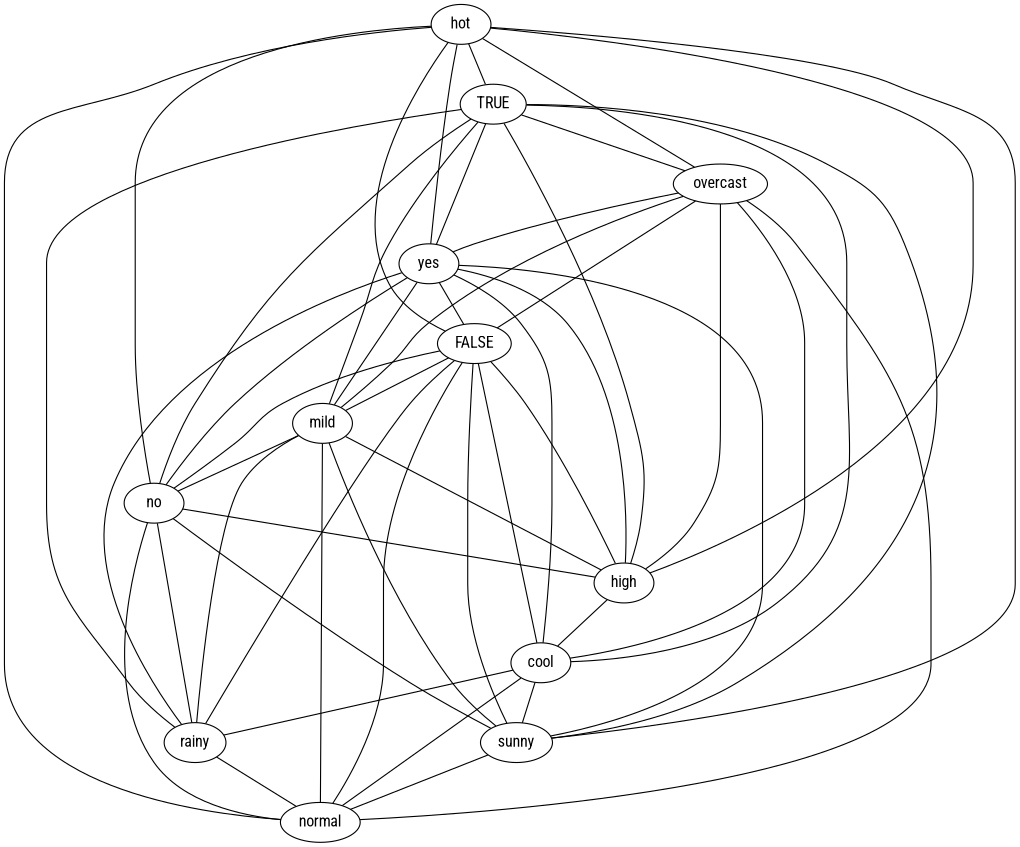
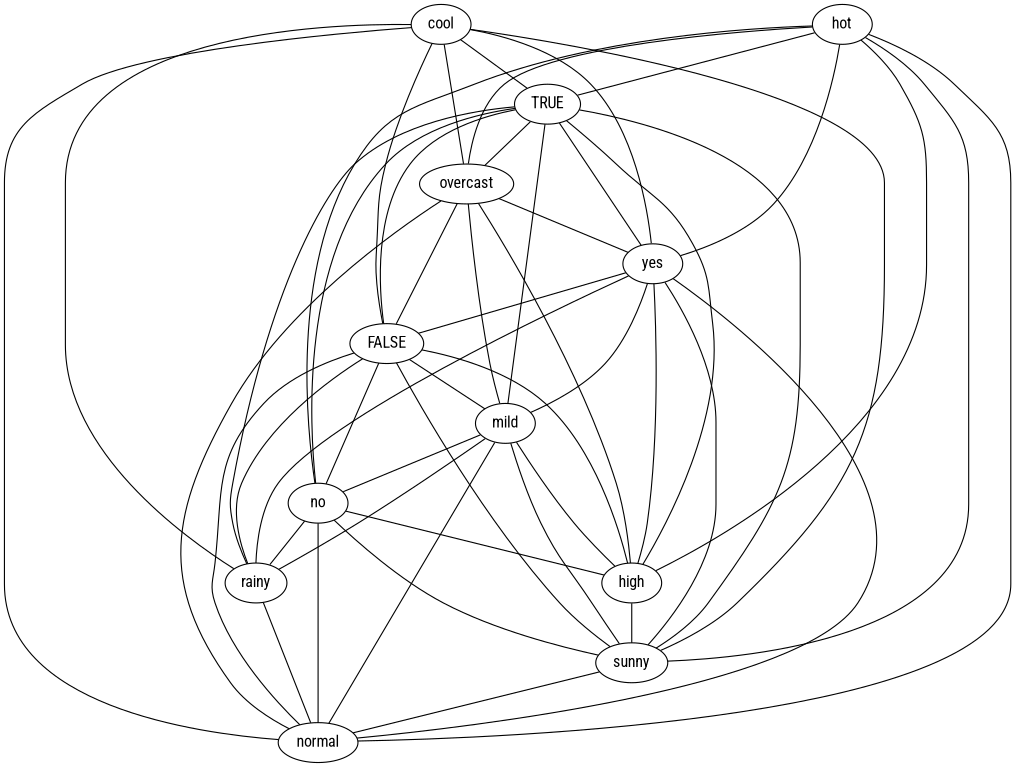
edge "hot" -- "FALSE": now "TRUE" -- "FALSE"
edge "yes" -- "no": now "yes" -- "normal"
edge "high" -- "cool": now "high" -- "sunny"
